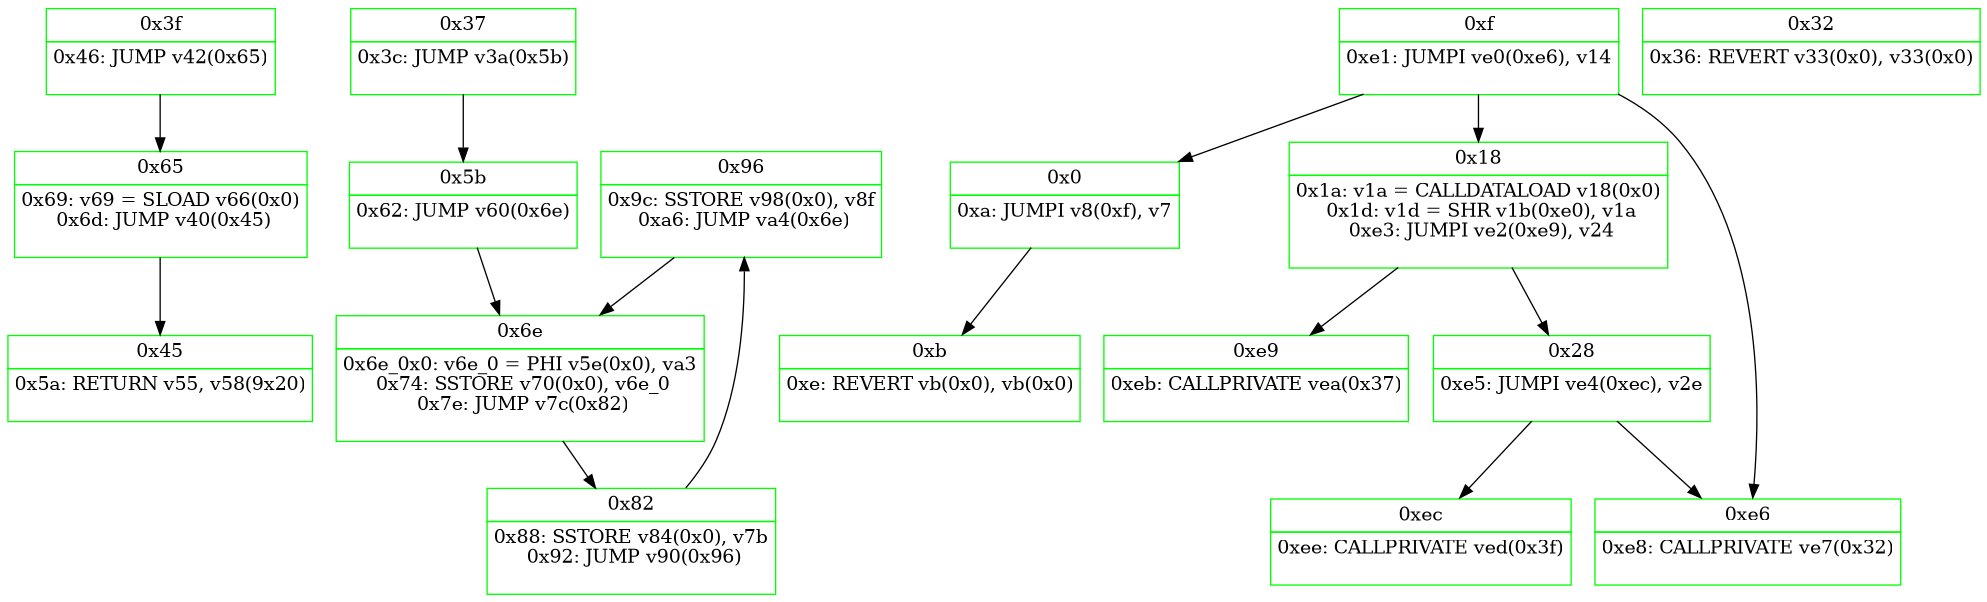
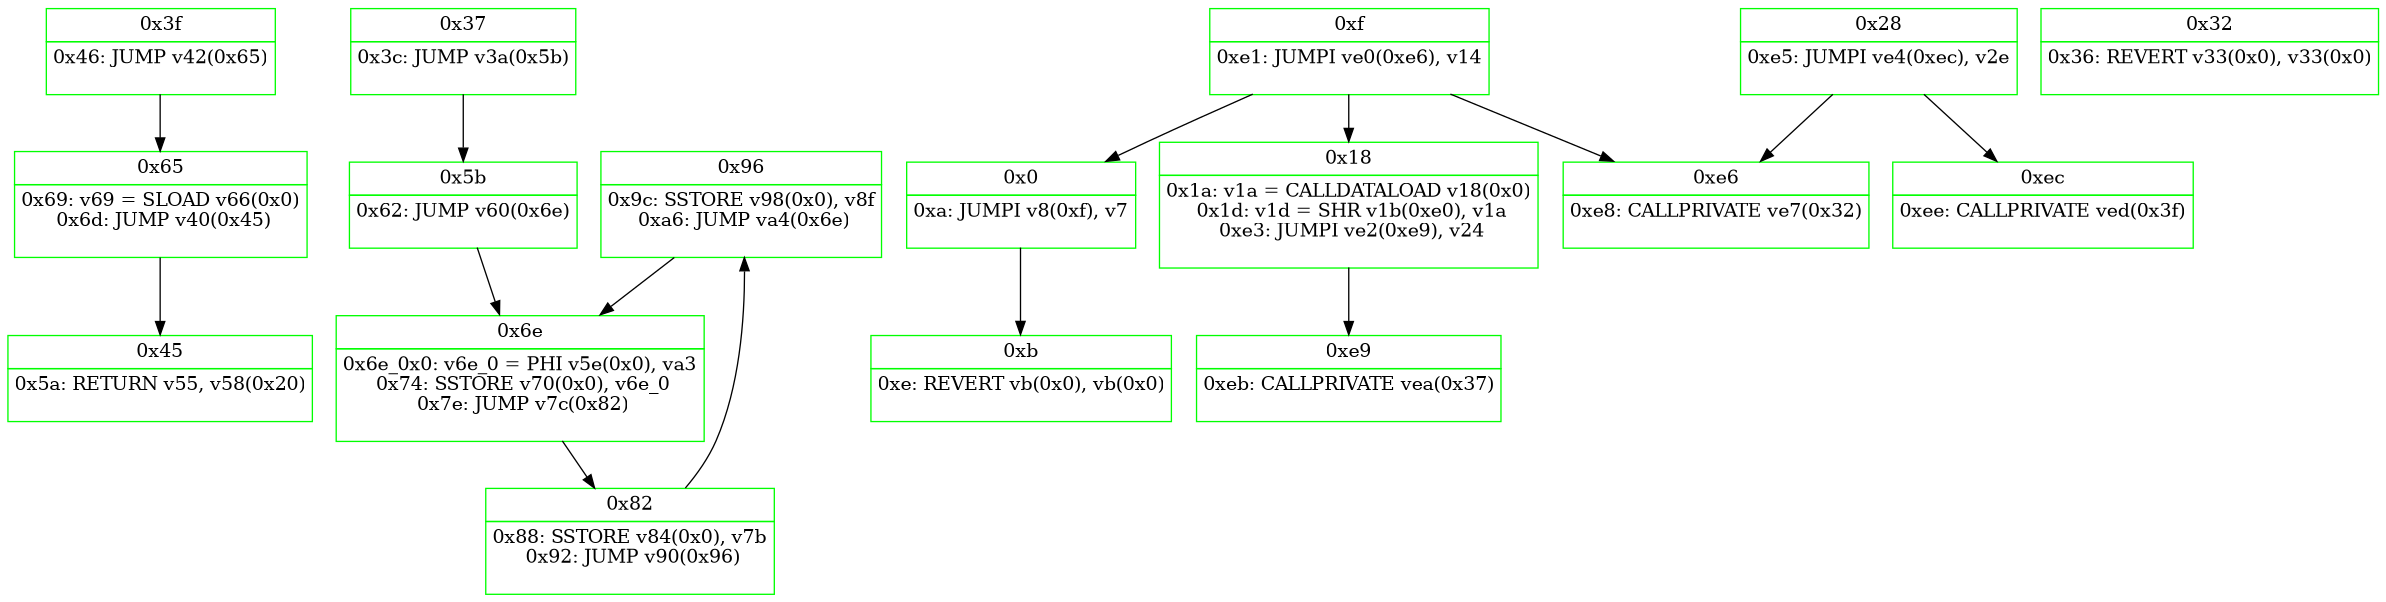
edge "0x18" -> "0x28": removed
node "0x45": text "0x5a: RETURN v55, v58(9x20)" -> "0x5a: RETURN v55, v58(0x20)"
